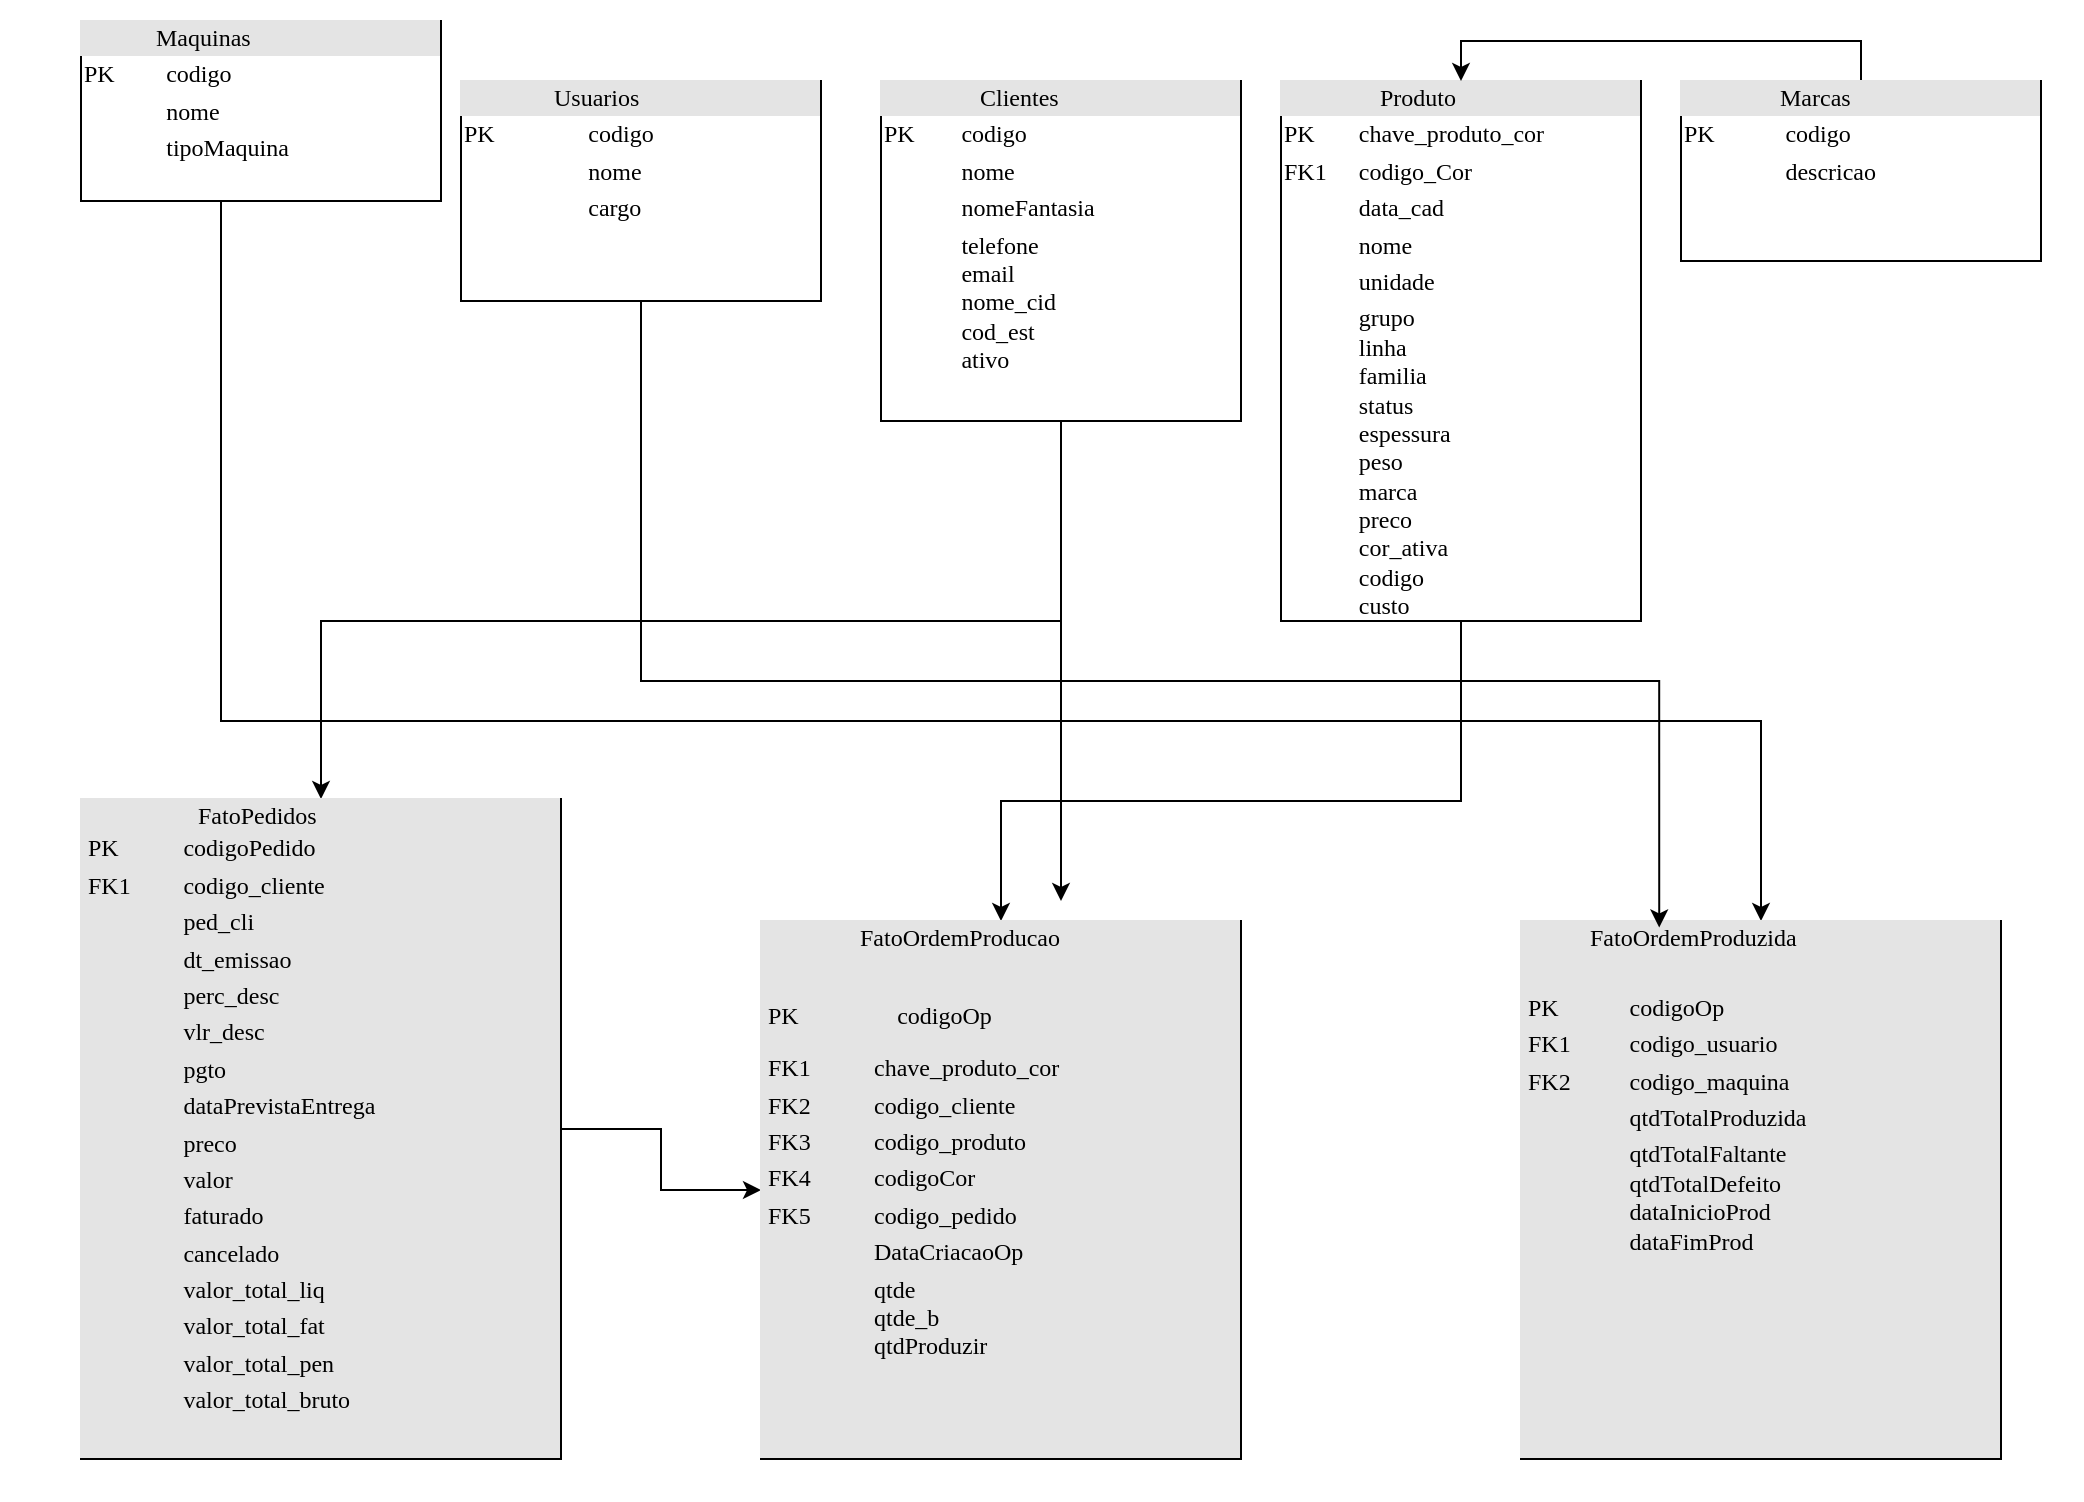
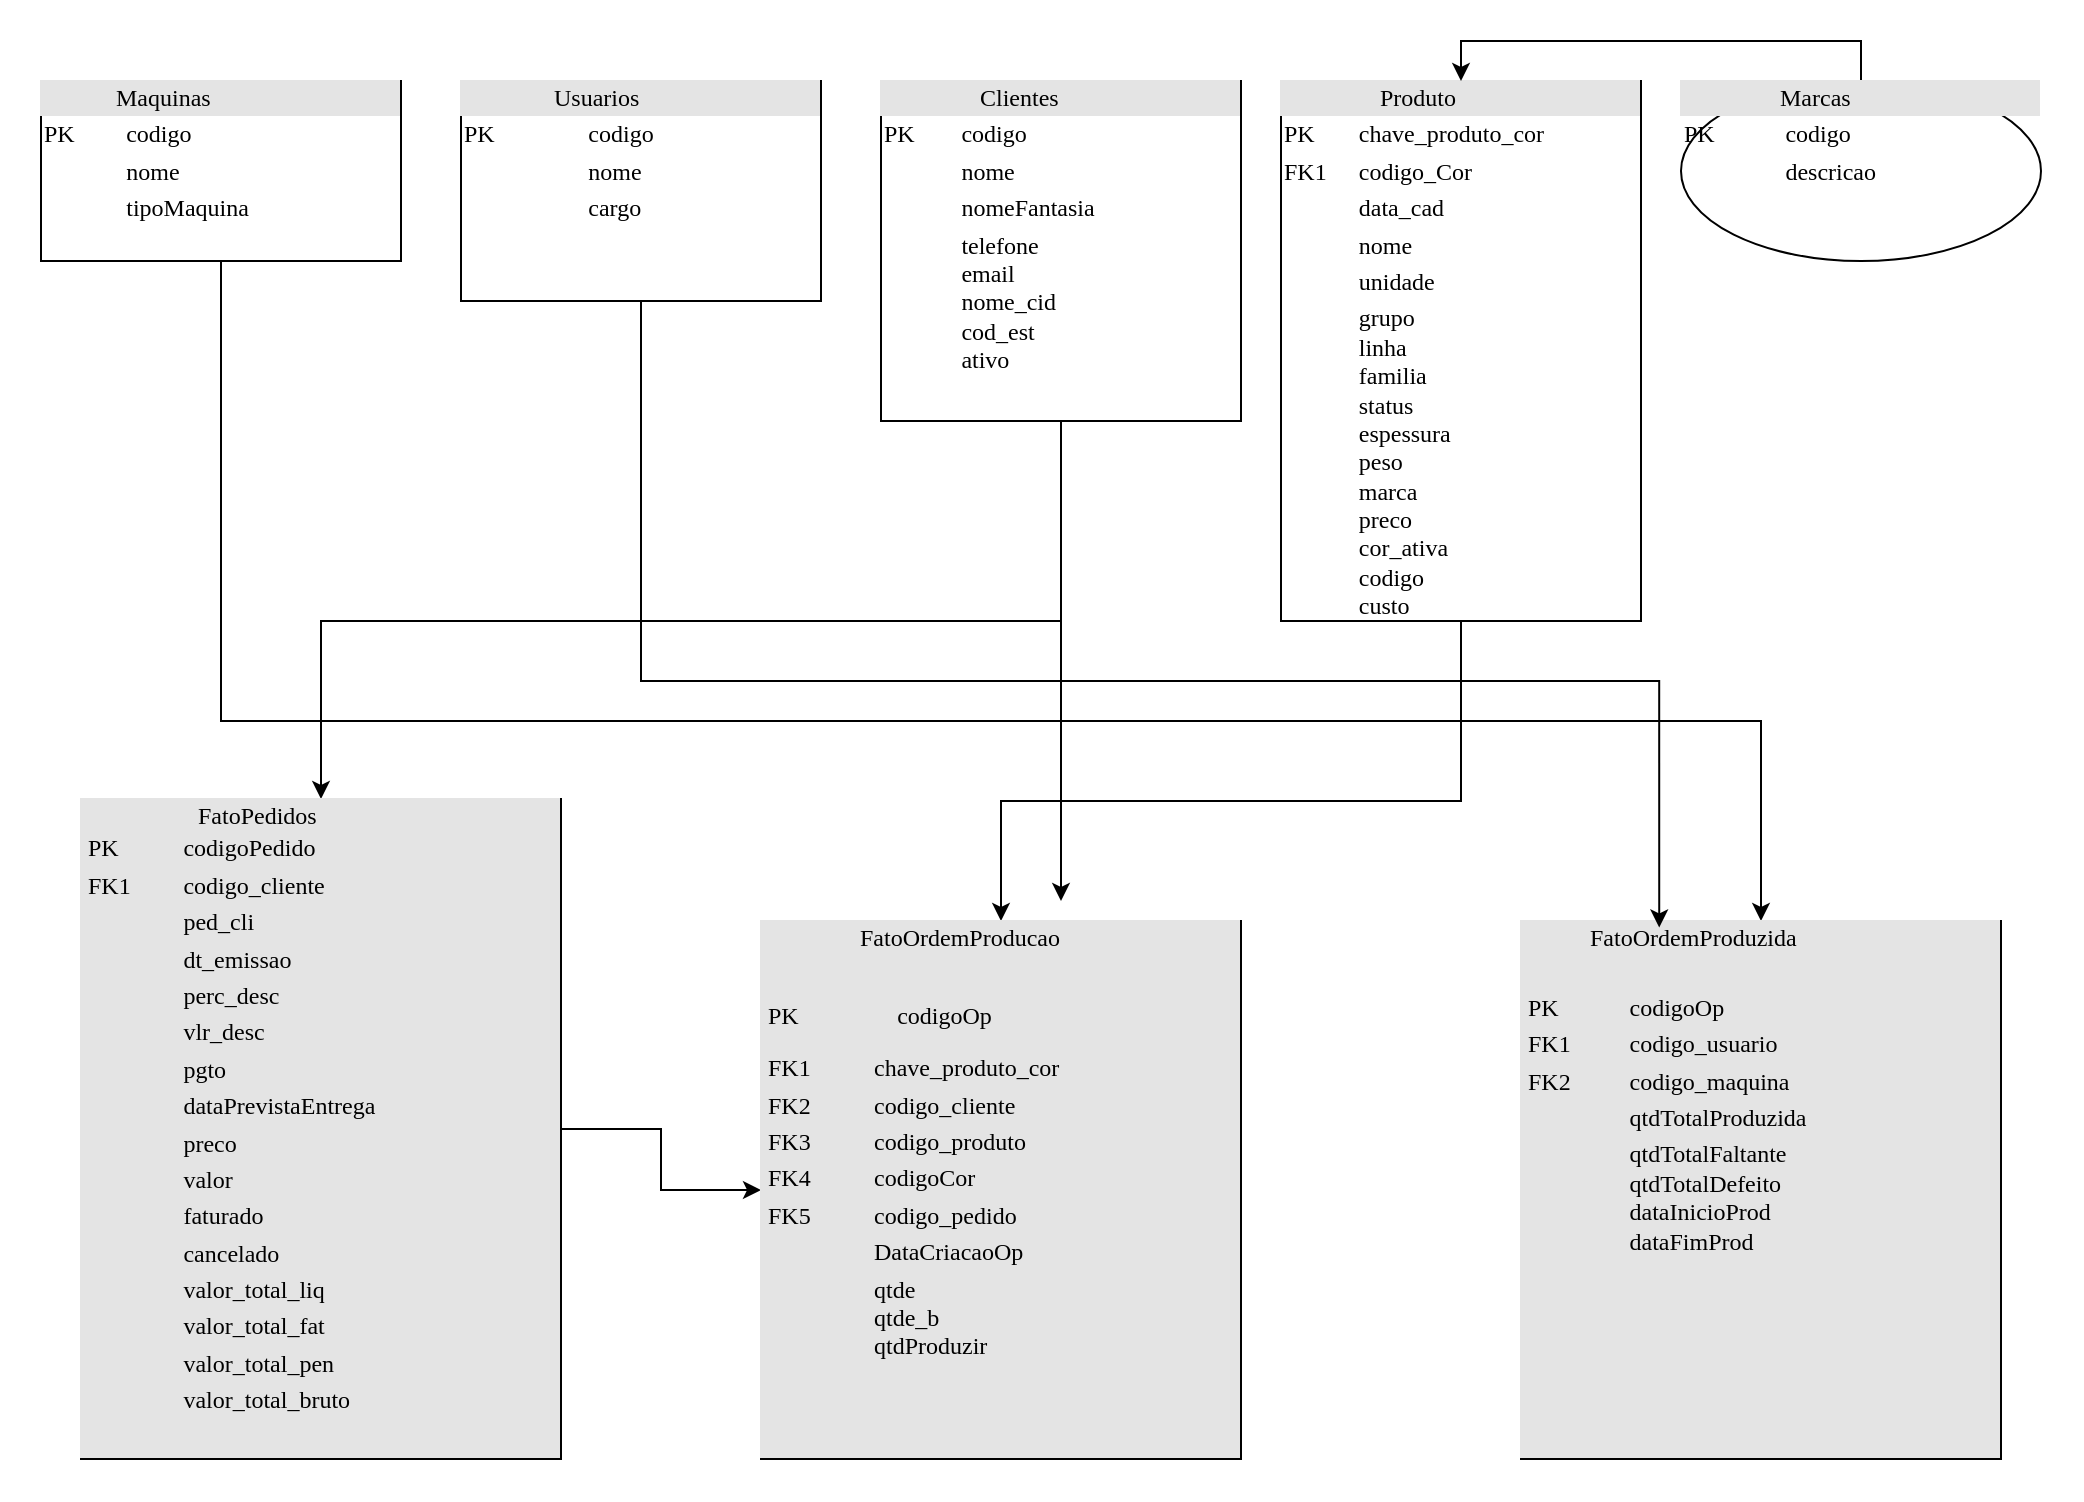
node "Maquinas PK codigo nome tipoMaquina": moved (261, 111) -> (221, 171)
node "Marcas PK codigo descricao": shape rectangle -> ellipse
